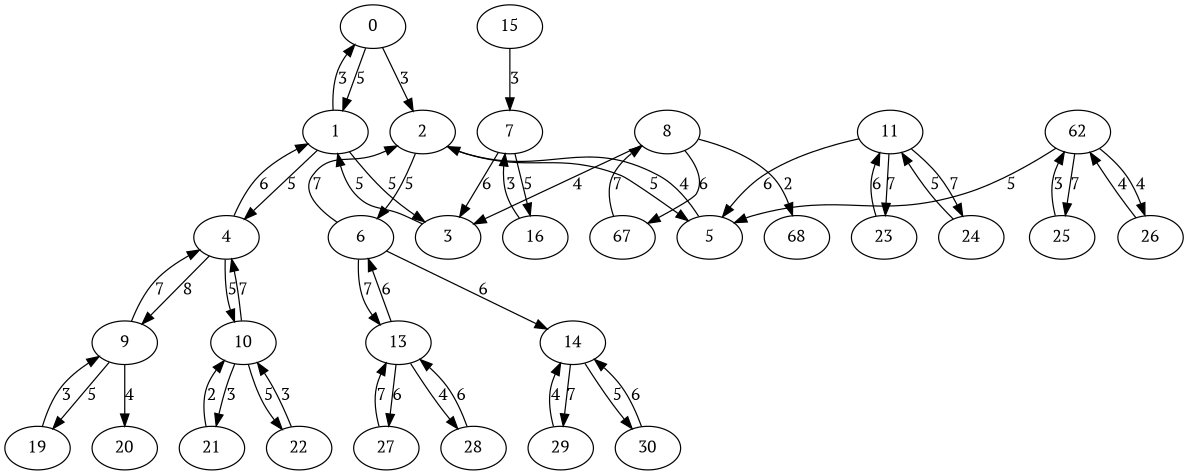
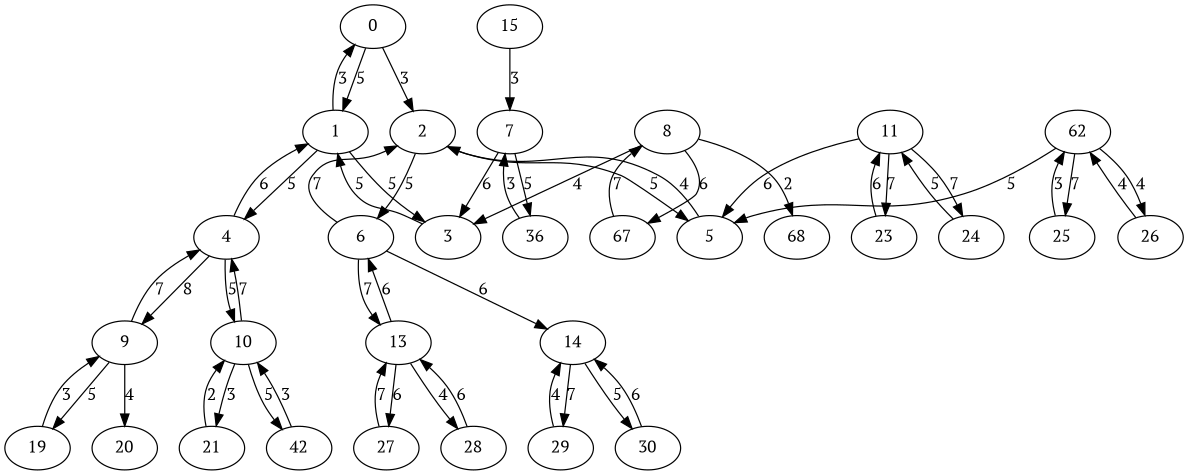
node "16": label "16" -> "36"
node "22": label "22" -> "42"
